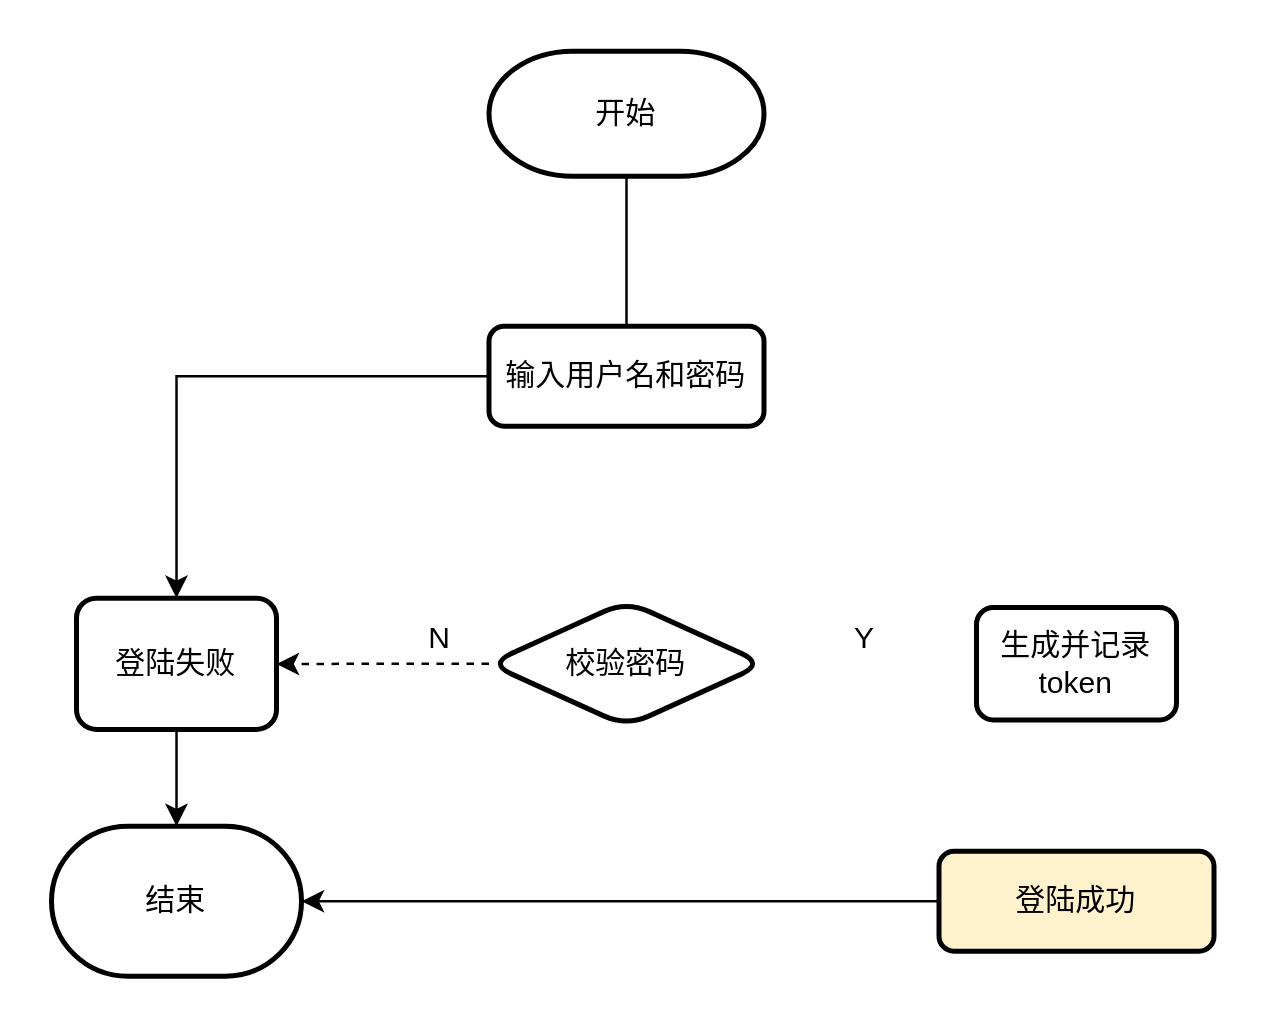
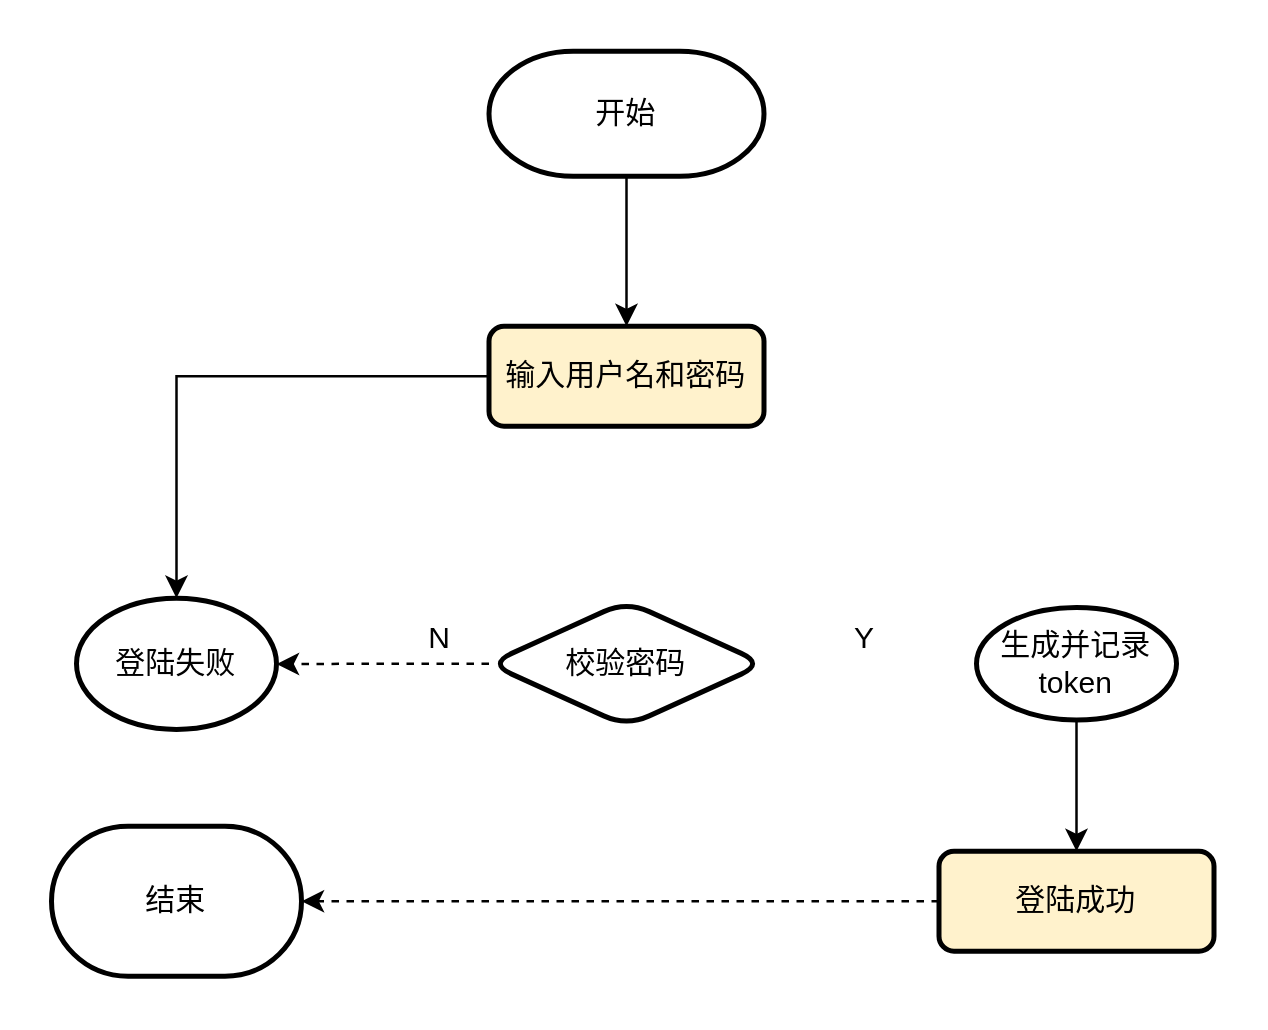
edge "开始" -- "输入用户名和密码": arrowhead none -> classic
node "输入用户名和密码": fillcolor #ffffff -> #fff2cc
node "登陆失败": shape rounded rectangle -> ellipse
node "生成并记录token": shape rounded rectangle -> ellipse
edge "登陆失败" -> "结束": removed
edge "生成并记录token" -> "登陆成功": added
edge "登陆成功" -> "结束": style solid -> dashed
